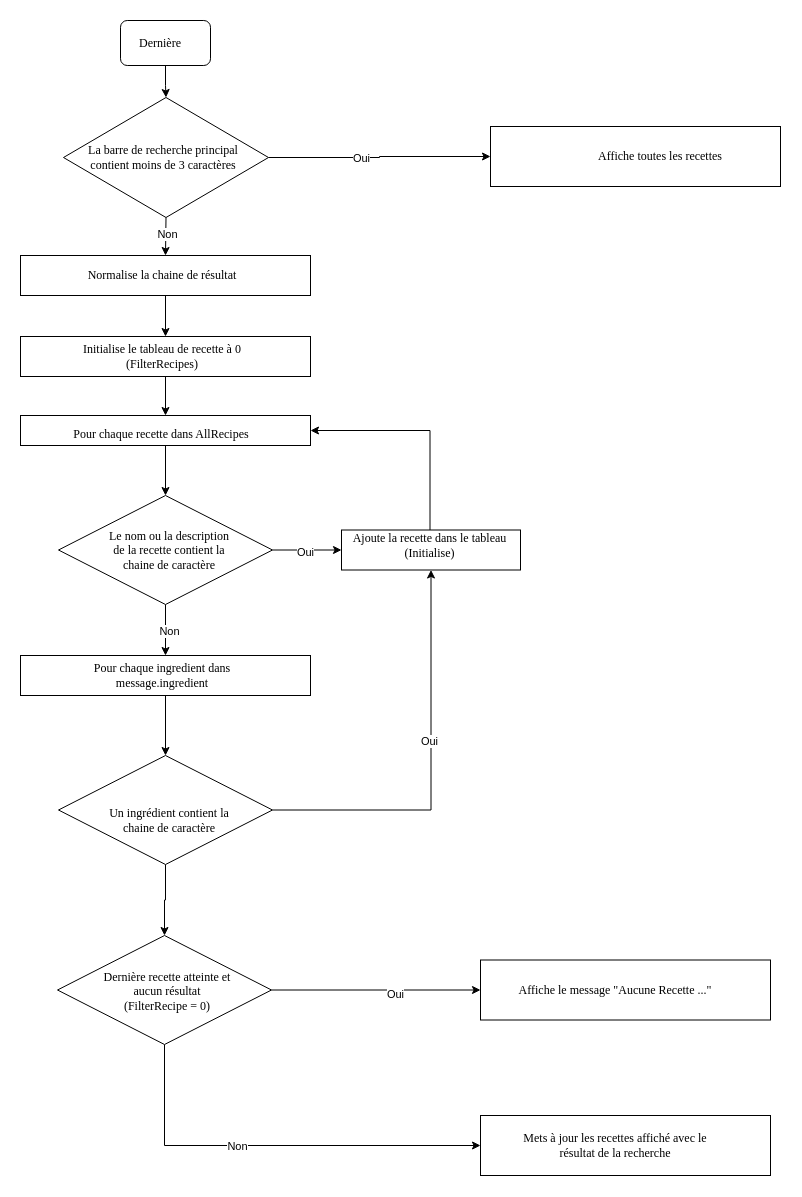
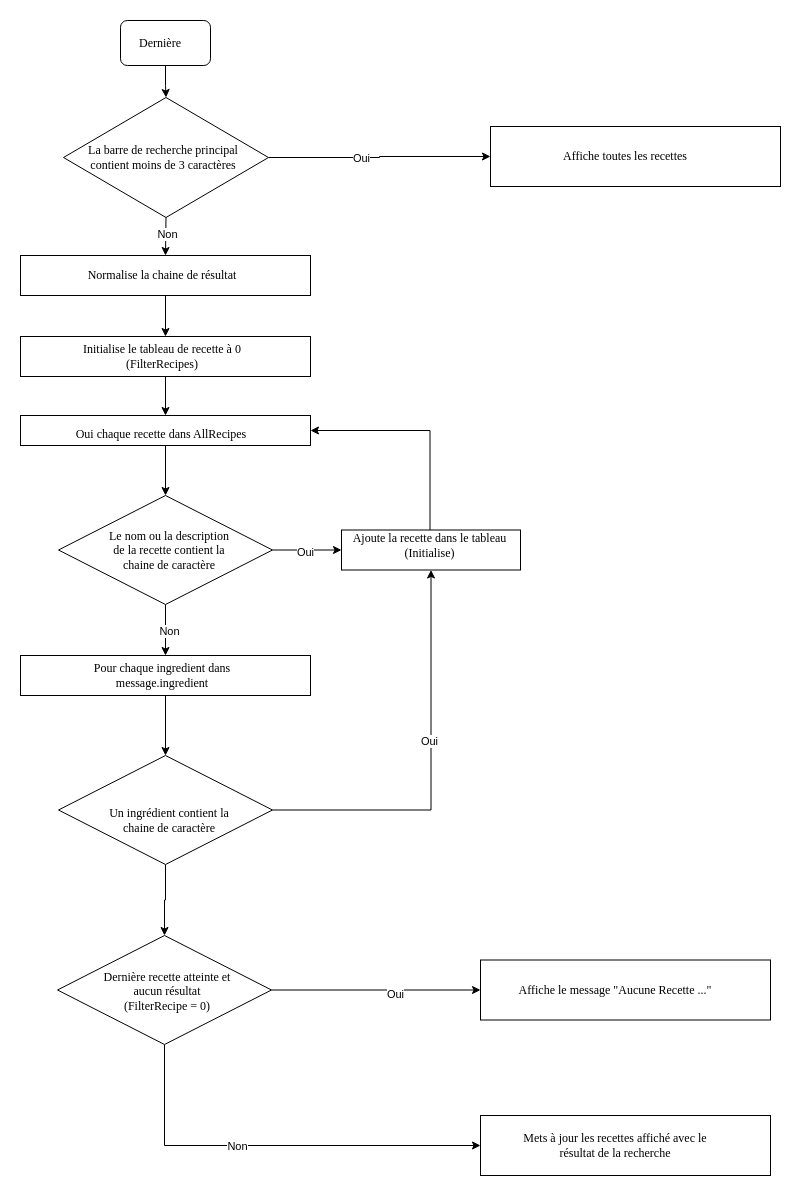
node "Affiche toutes les recettes": moved (661, 157) -> (626, 157)
node "Pour chaque recette dans AllRecipes": label "Pour chaque recette dans AllRecipes" -> "Oui chaque recette dans AllRecipes"
